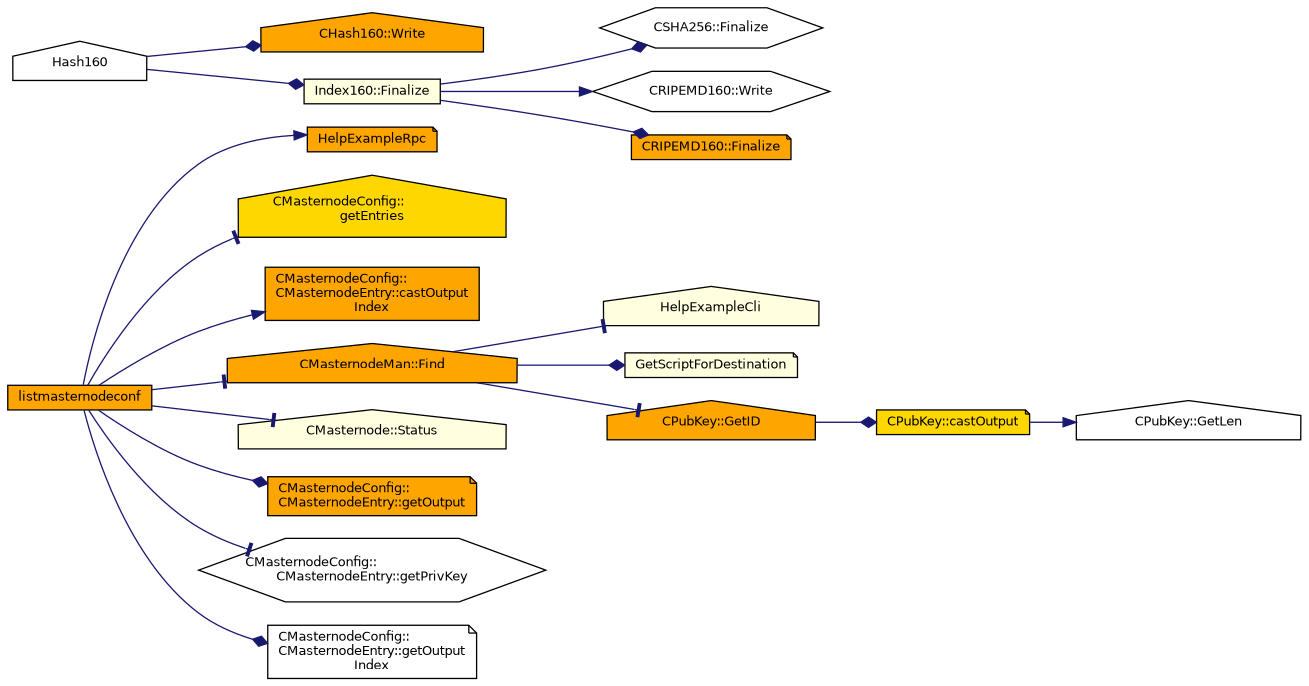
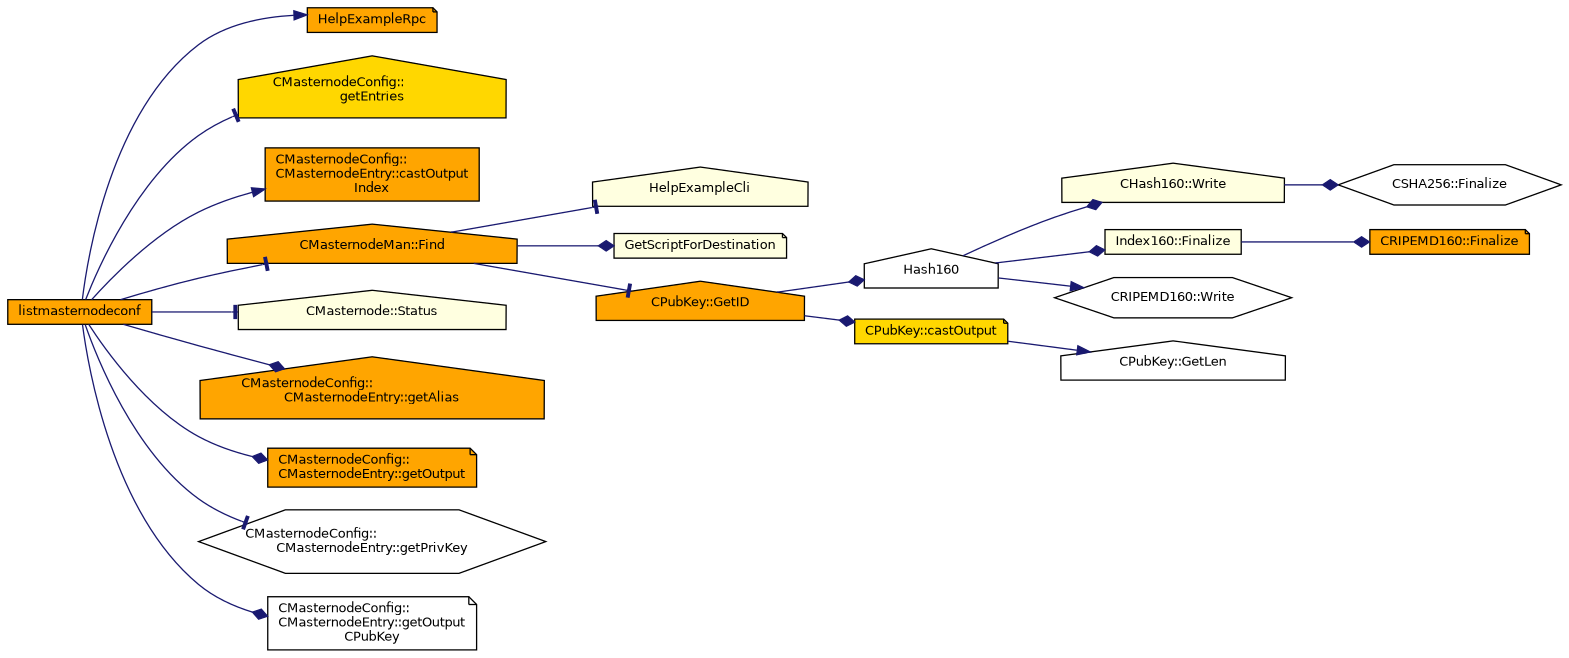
node "CHash160::Write": fillcolor orange -> lightyellow
edge "Index160::Finalize" -> "CSHA256::Finalize": now "CHash160::Write" -> "CSHA256::Finalize"
edge "Index160::Finalize" -> "CRIPEMD160::Write": now "Hash160" -> "CRIPEMD160::Write"
edge "CPubKey::GetID" -> "Hash160": added
node "CMasternodeConfig:: CMasternodeEntry::getAlias": added
node "CMasternodeConfig:: CMasternodeEntry::getOutput Index": label "CMasternodeConfig:: CMasternodeEntry::getOutput Index" -> "CMasternodeConfig:: CMasternodeEntry::getOutput CPubKey"
